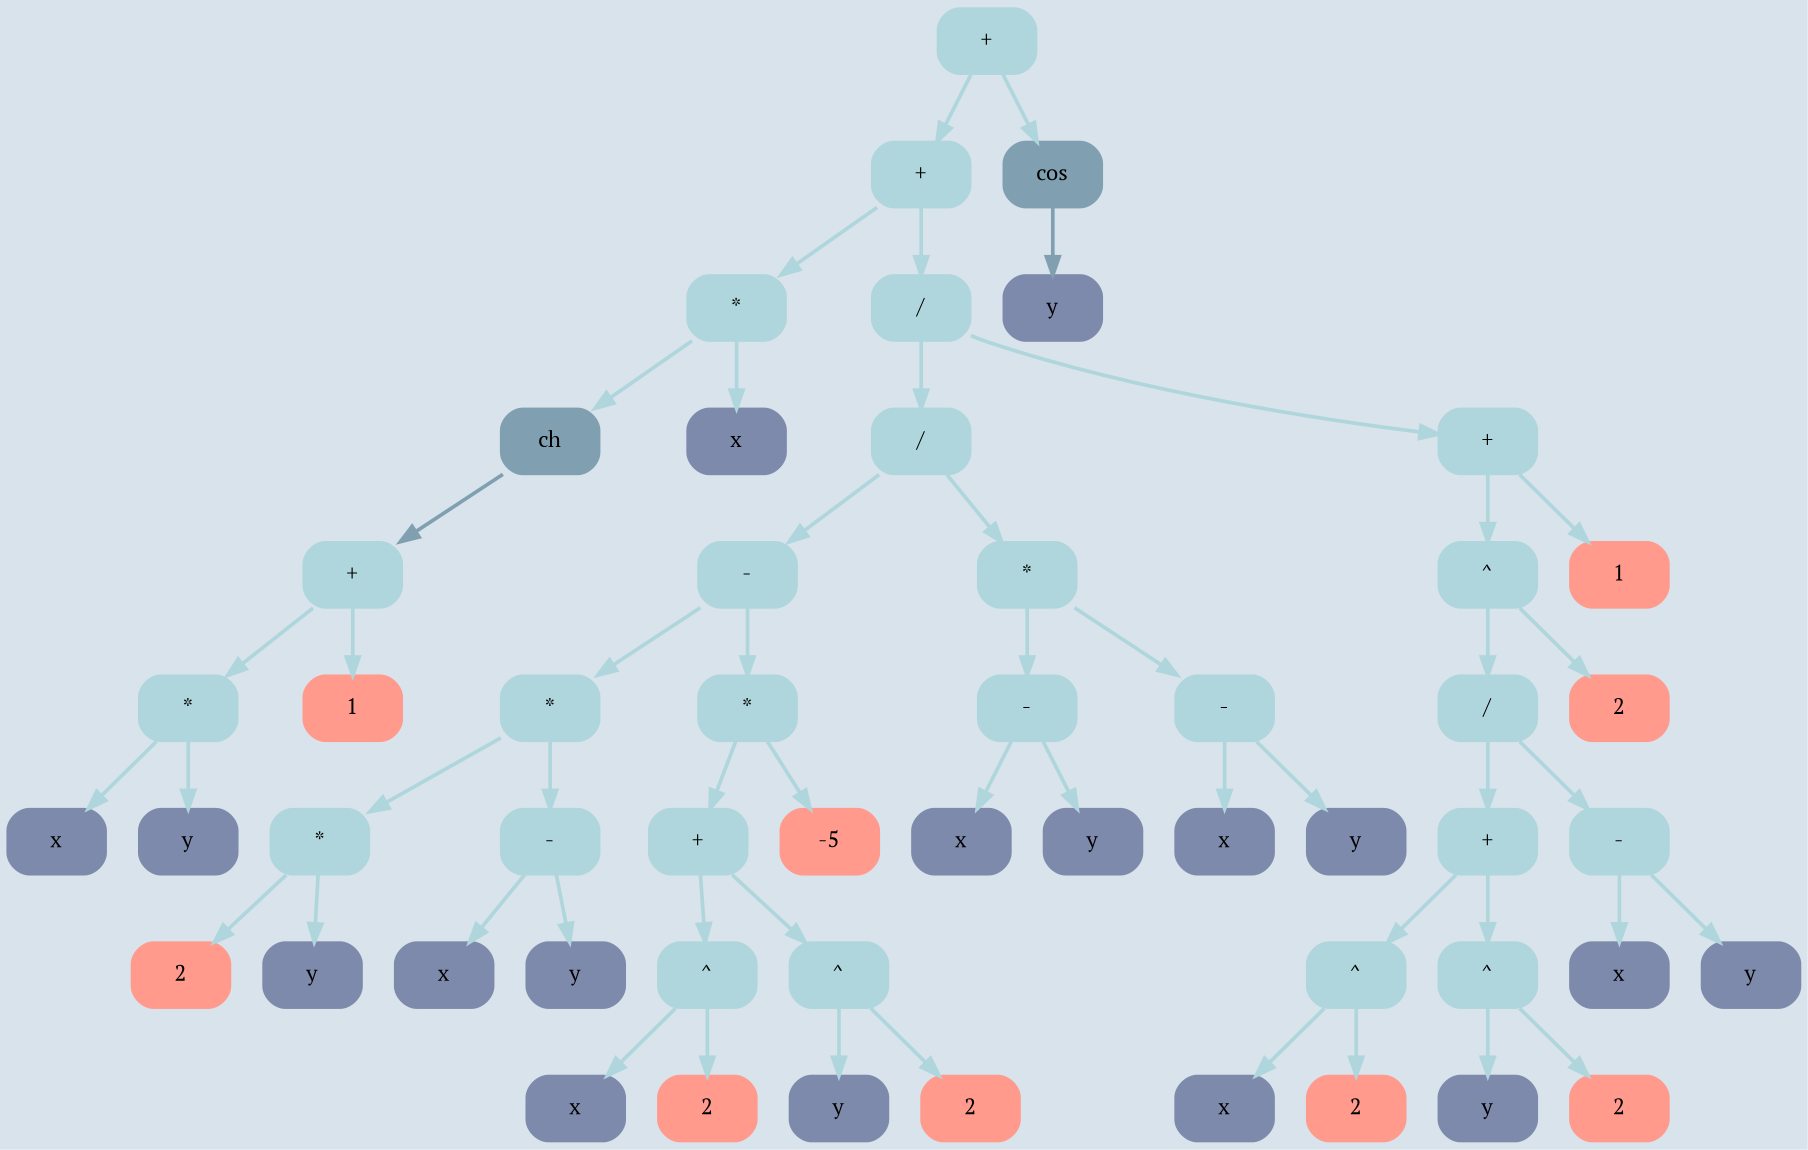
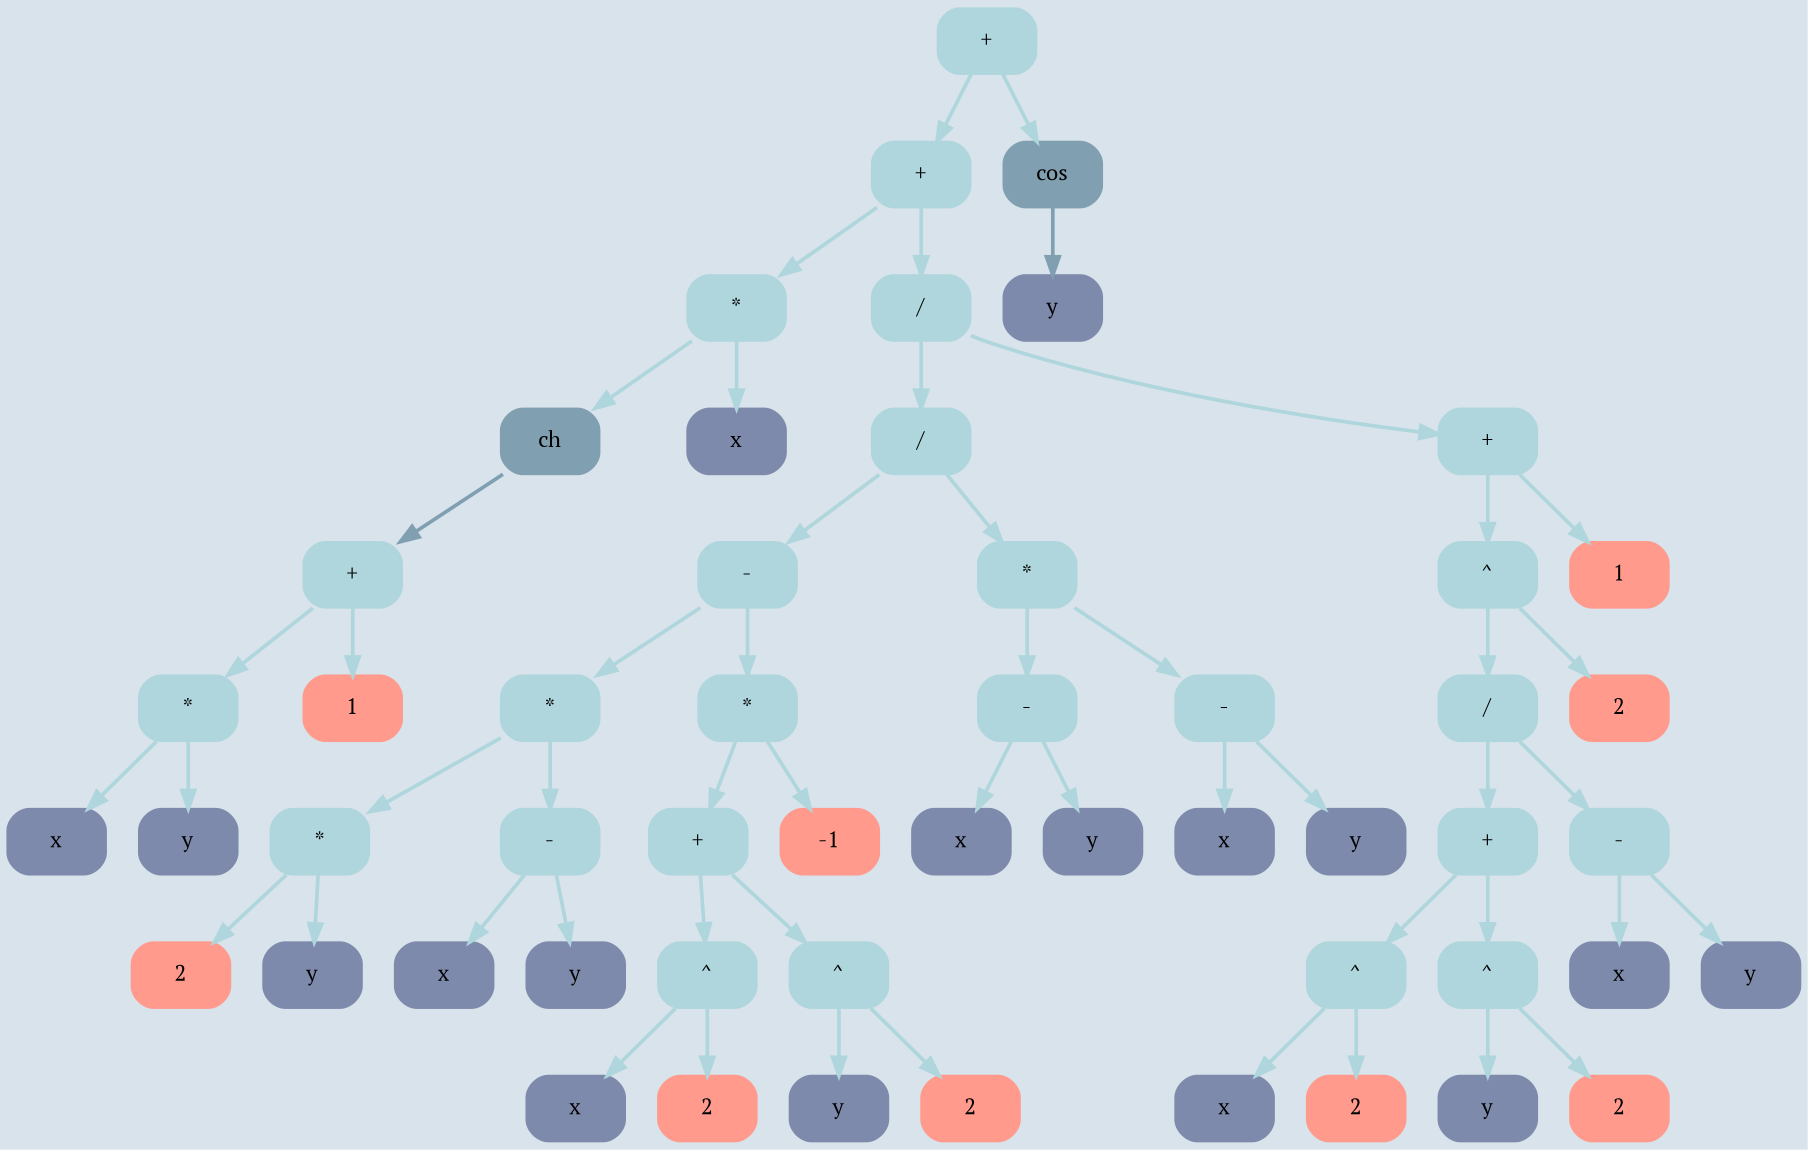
node "-5": label "-5" -> "-1"
